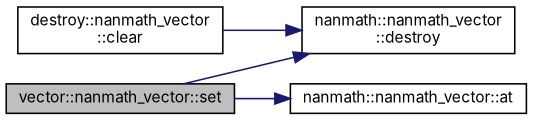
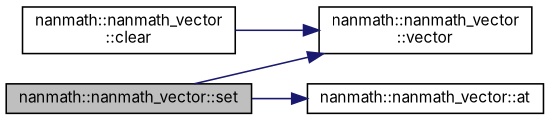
node "destroy::nanmath_vector ::clear": label "destroy::nanmath_vector ::clear" -> "nanmath::nanmath_vector ::clear"
node "nanmath::nanmath_vector ::destroy": label "nanmath::nanmath_vector ::destroy" -> "nanmath::nanmath_vector ::vector"
node "vector::nanmath_vector::set": label "vector::nanmath_vector::set" -> "nanmath::nanmath_vector::set"
